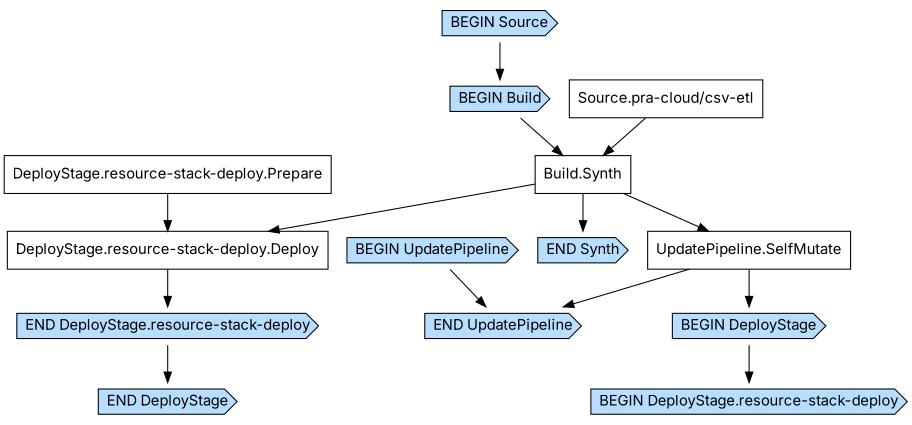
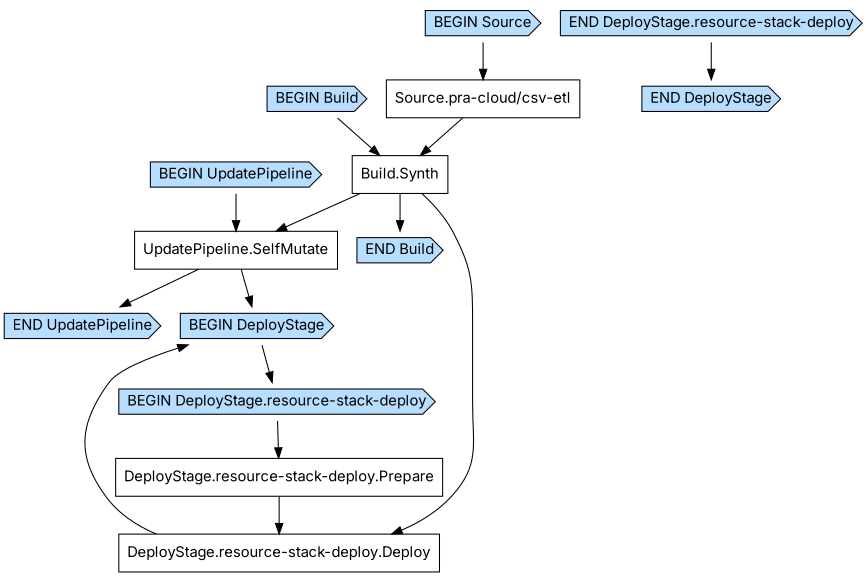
edge "BEGIN Source" -> "BEGIN Build": now "BEGIN Source" -> "Source.pra-cloud/csv-etl"
node "END Synth": label "END Synth" -> "END Build"
edge "DeployStage.resource-stack-deploy.Deploy" -> "END DeployStage.resource-stack-deploy": now "DeployStage.resource-stack-deploy.Deploy" -> "BEGIN DeployStage"
edge "BEGIN UpdatePipeline" -> "END UpdatePipeline": now "BEGIN UpdatePipeline" -> "UpdatePipeline.SelfMutate"
edge "BEGIN DeployStage.resource-stack-deploy" -> "DeployStage.resource-stack-deploy.Prepare": added
